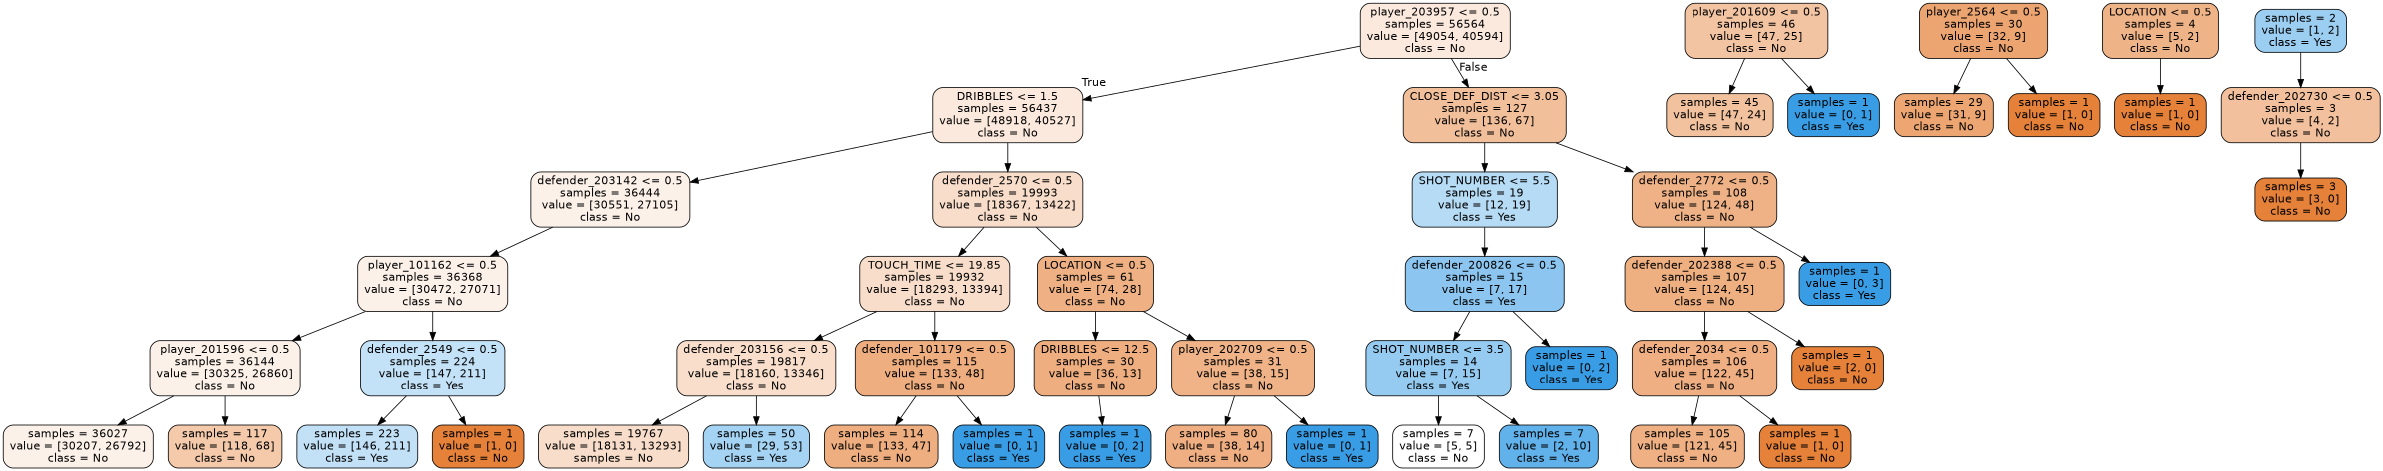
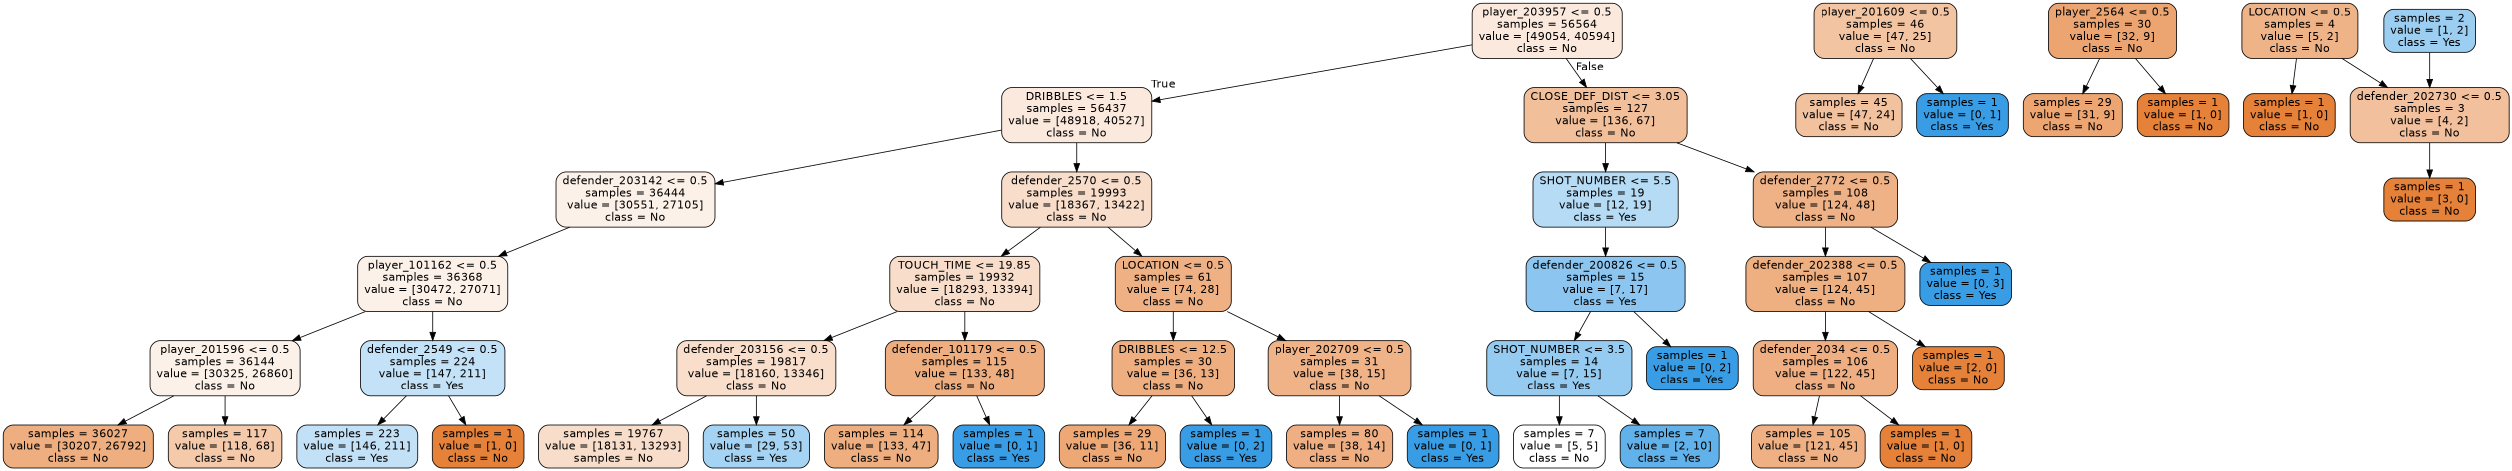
edge "LOCATION <= 0.5 samples = 4 value = [5, 2] class = No" -> "defender_202730 <= 0.5 samples = 3 value = [4, 2] class = No": added
node "samples = 3 value = [3, 0] class = No": label "samples = 3 value = [3, 0] class = No" -> "samples = 1 value = [3, 0] class = No"
node "samples = 36027 value = [30207, 26792] class = No": fillcolor #fcf1e9 -> #eeae80
node "samples = 29 value = [36, 11] class = No": added
